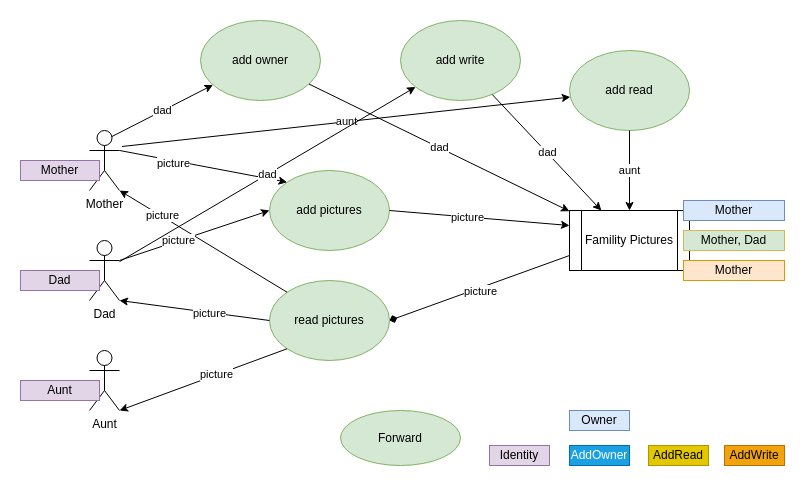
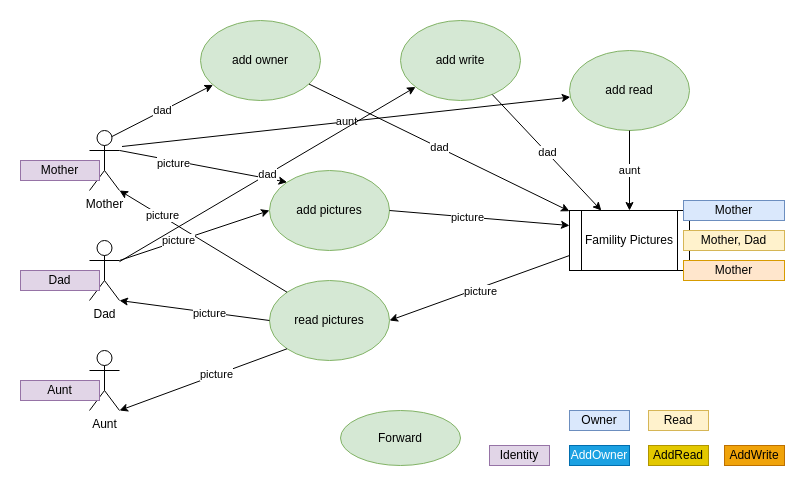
node "Mother, Dad": fillcolor #d5e8d4 -> #fff2cc
edge "Famility Pictures" -> "read pictures": arrowhead diamond -> classic
node "Read": added
